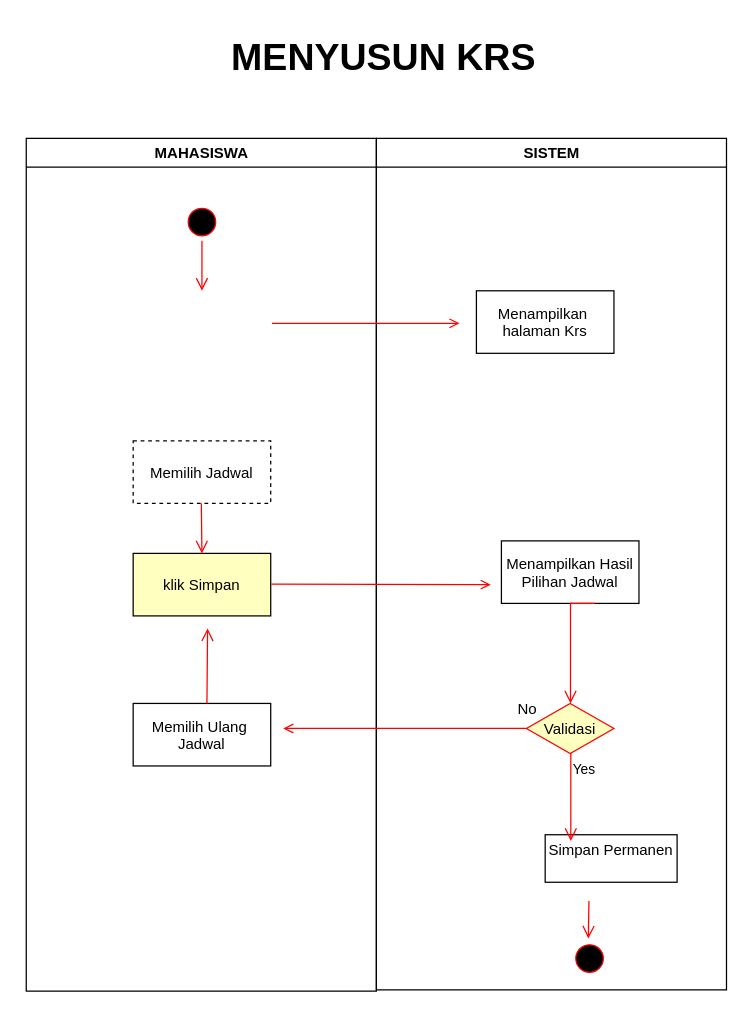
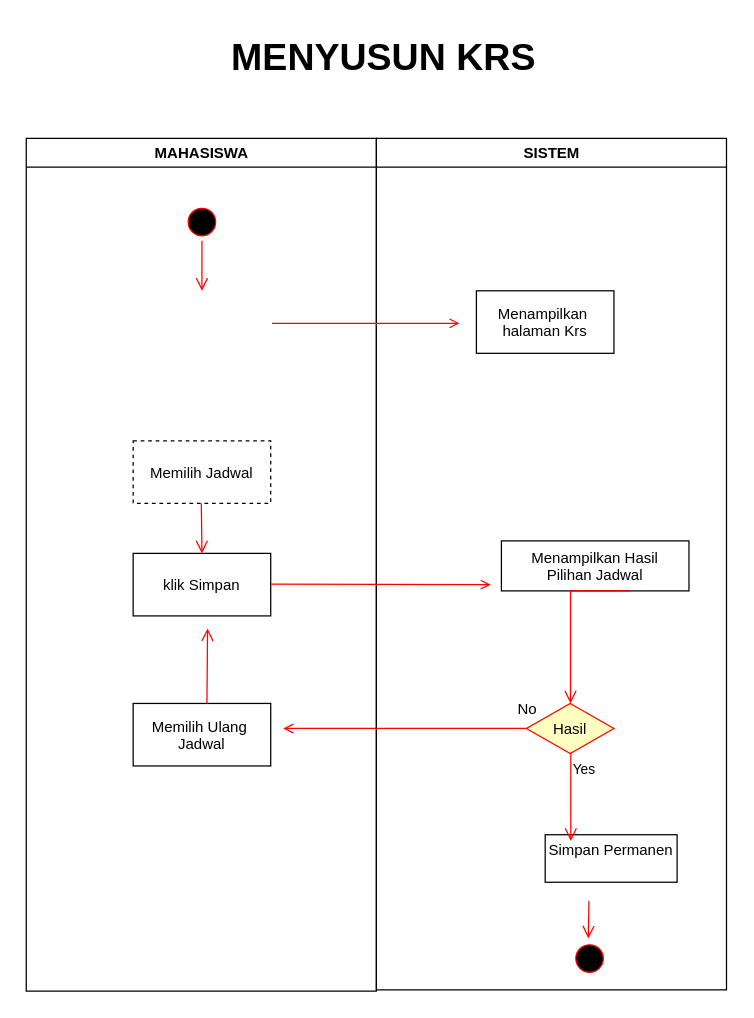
node "Menampilkan Hasil Pilihan Jadwal": size 138x63 -> 188x50
node "klik Simpan": fillcolor #ffffc0 -> #ffffff
node "Validasi": label "Validasi" -> "Hasil"
